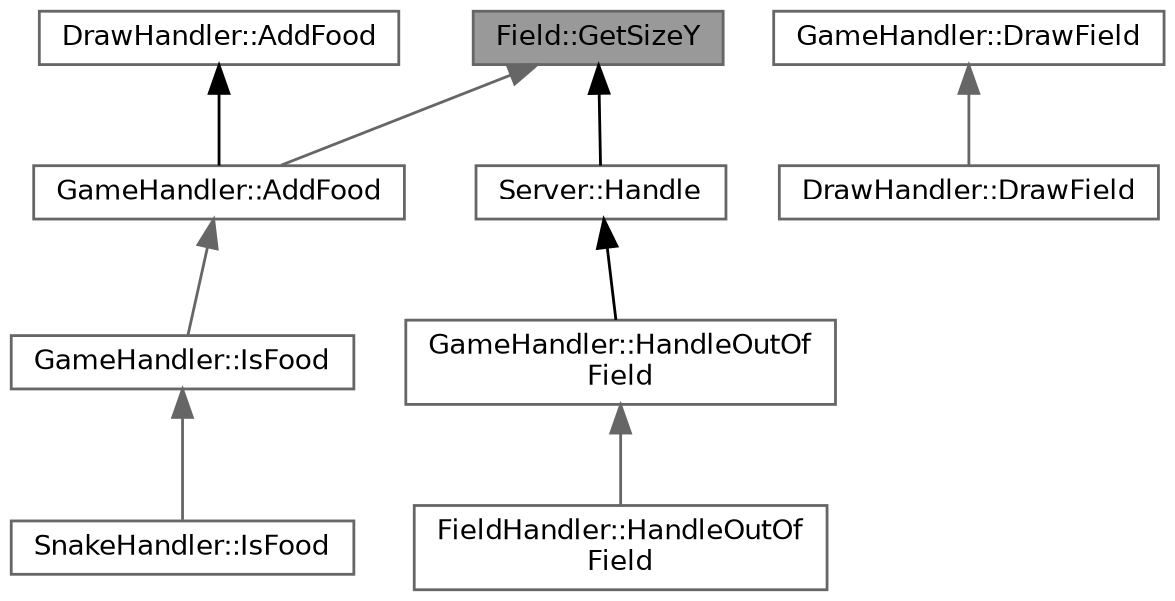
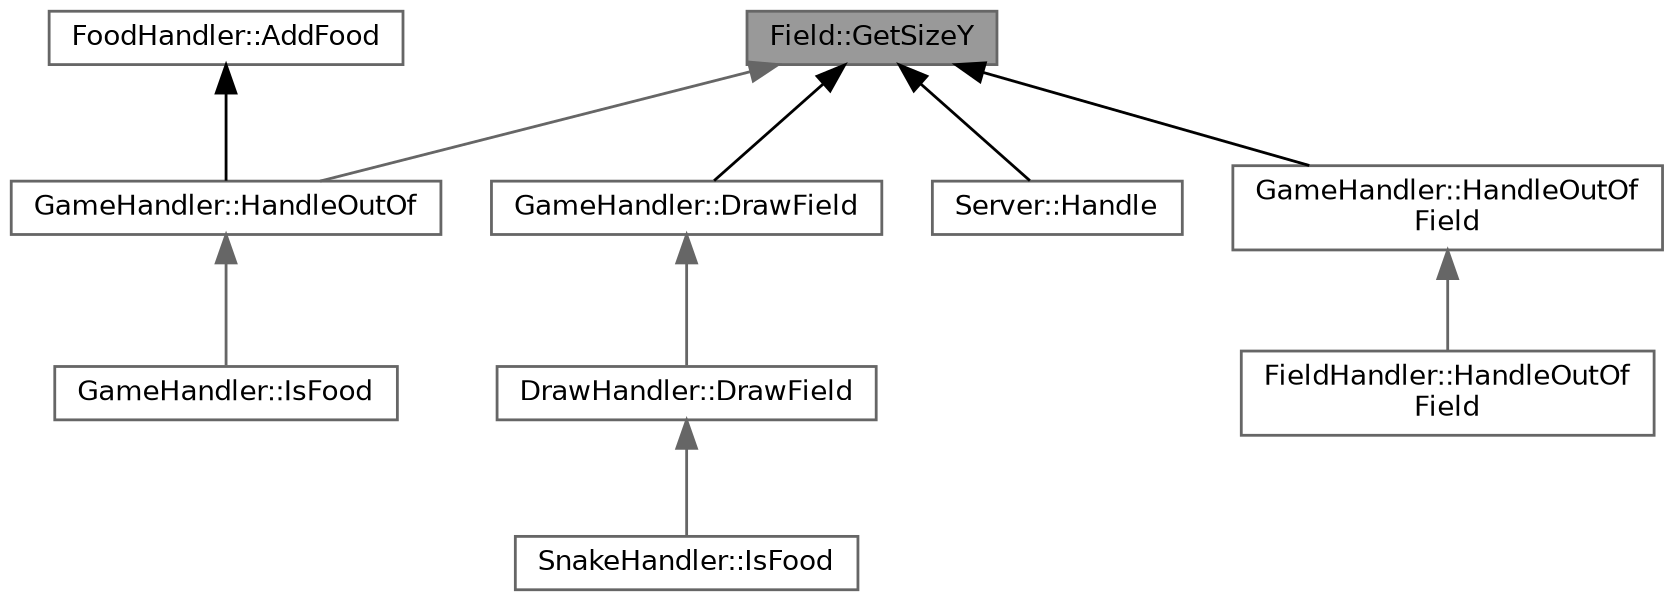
node "DrawHandler::AddFood": label "DrawHandler::AddFood" -> "FoodHandler::AddFood"
edge "GameHandler::DrawField" -> "Field::GetSizeY": added
node "GameHandler::AddFood": label "GameHandler::AddFood" -> "GameHandler::HandleOutOf"
edge "GameHandler::HandleOutOf Field" -> "Server::Handle": now "GameHandler::HandleOutOf Field" -> "Field::GetSizeY"
edge "SnakeHandler::IsFood" -> "GameHandler::IsFood": now "SnakeHandler::IsFood" -> "DrawHandler::DrawField"
